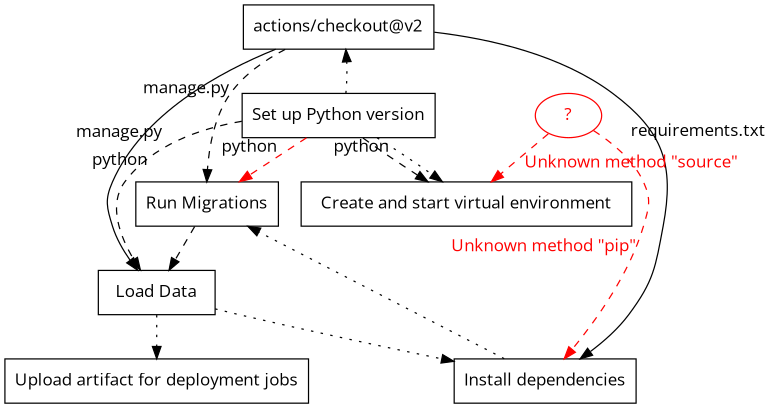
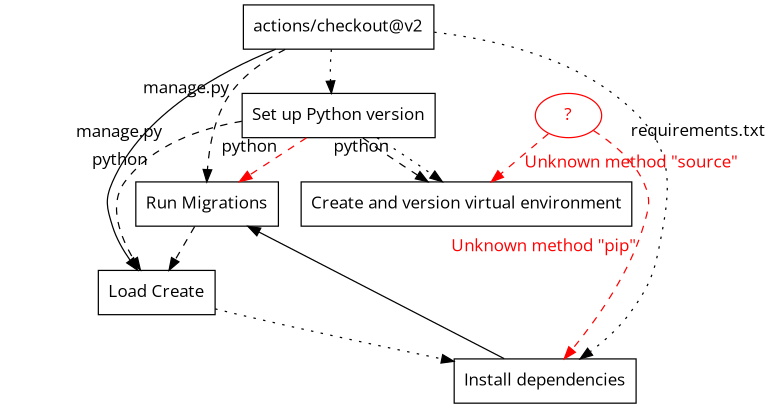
edge "Set up Python version" -> "actions/checkout@v2": reversed
edge "actions/checkout@v2" -> "Install dependencies": style solid -> dotted
node "Create and start virtual environment": label "Create and start virtual environment" -> "Create and version virtual environment"
node "Load Data": label "Load Data" -> "Load Create"
edge "Install dependencies" -> "Run Migrations": style dotted -> solid
node "Upload artifact for deployment jobs": removed
